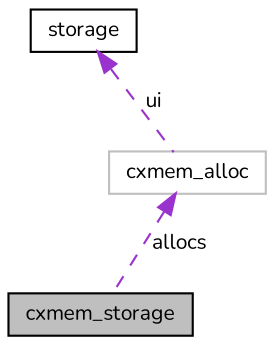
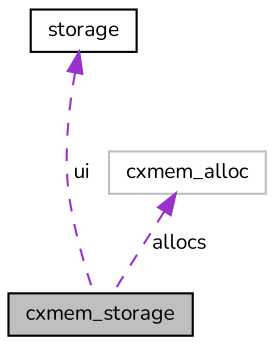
edge "cxmem_alloc" -> "storage": now "cxmem_storage" -> "storage"
